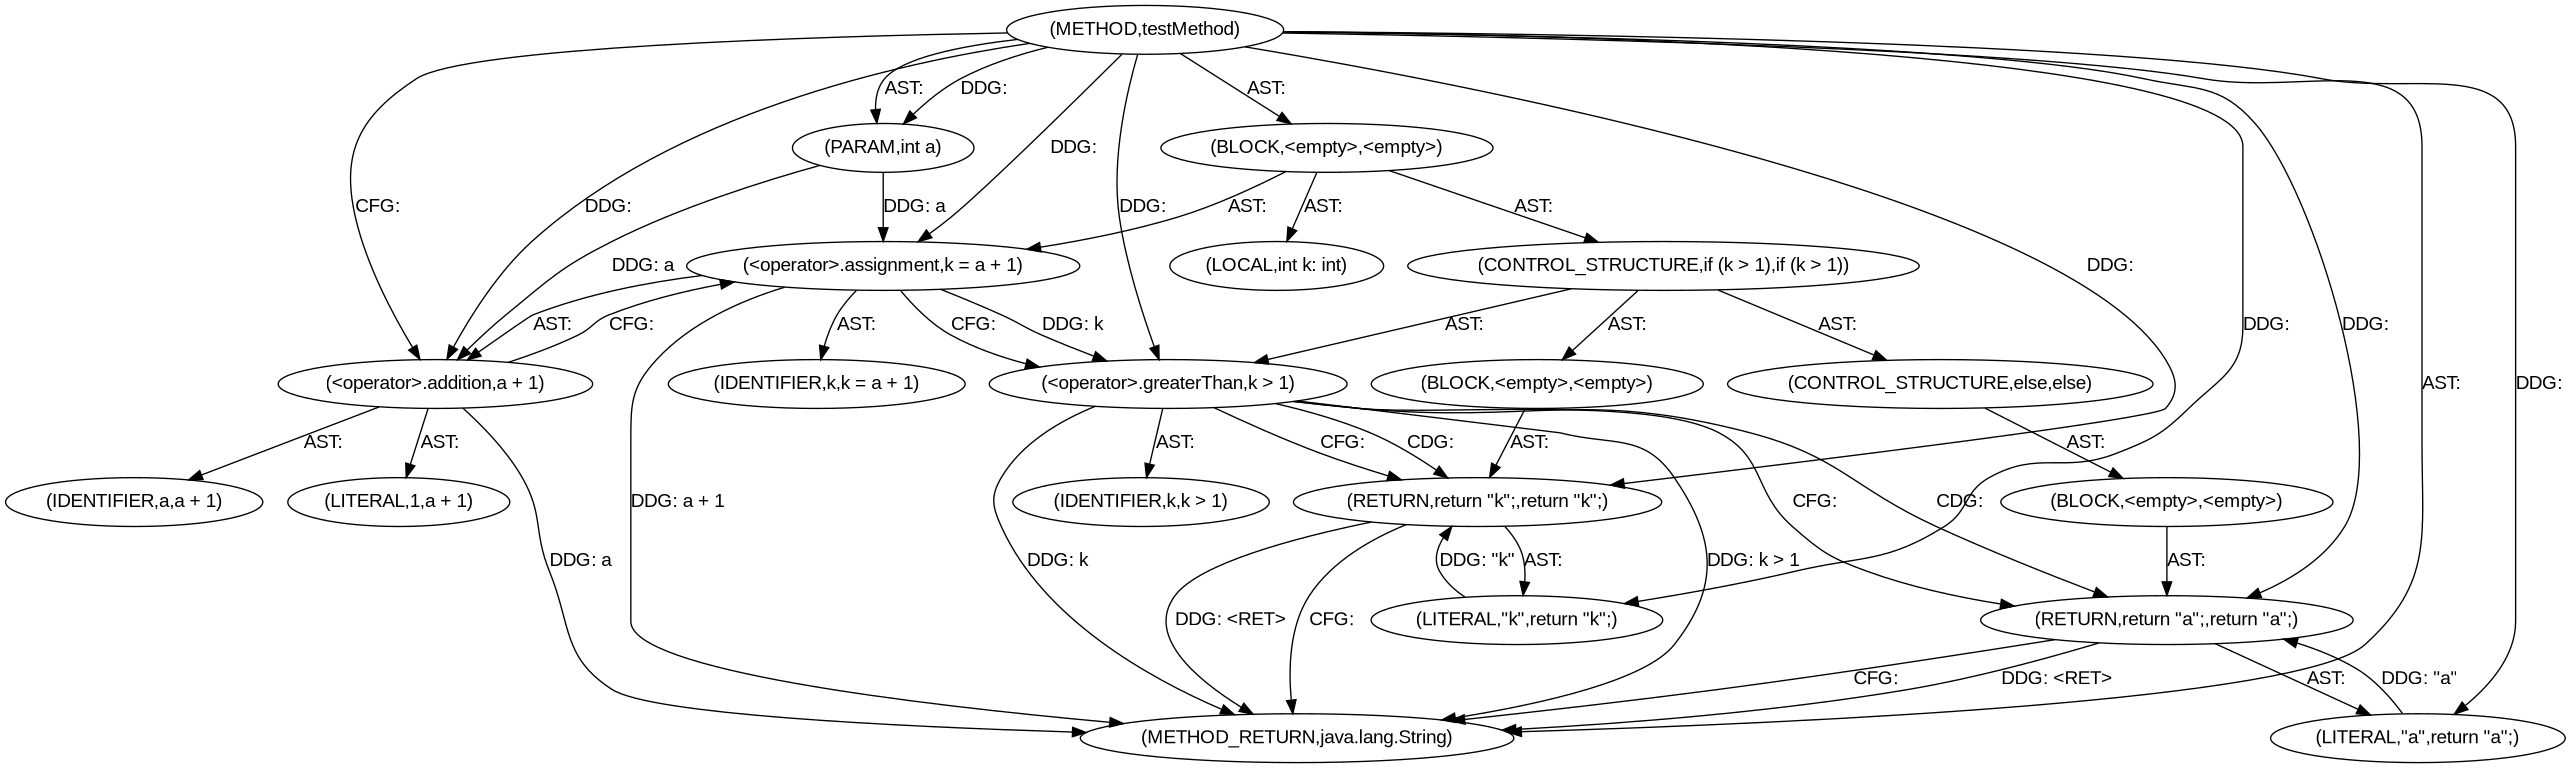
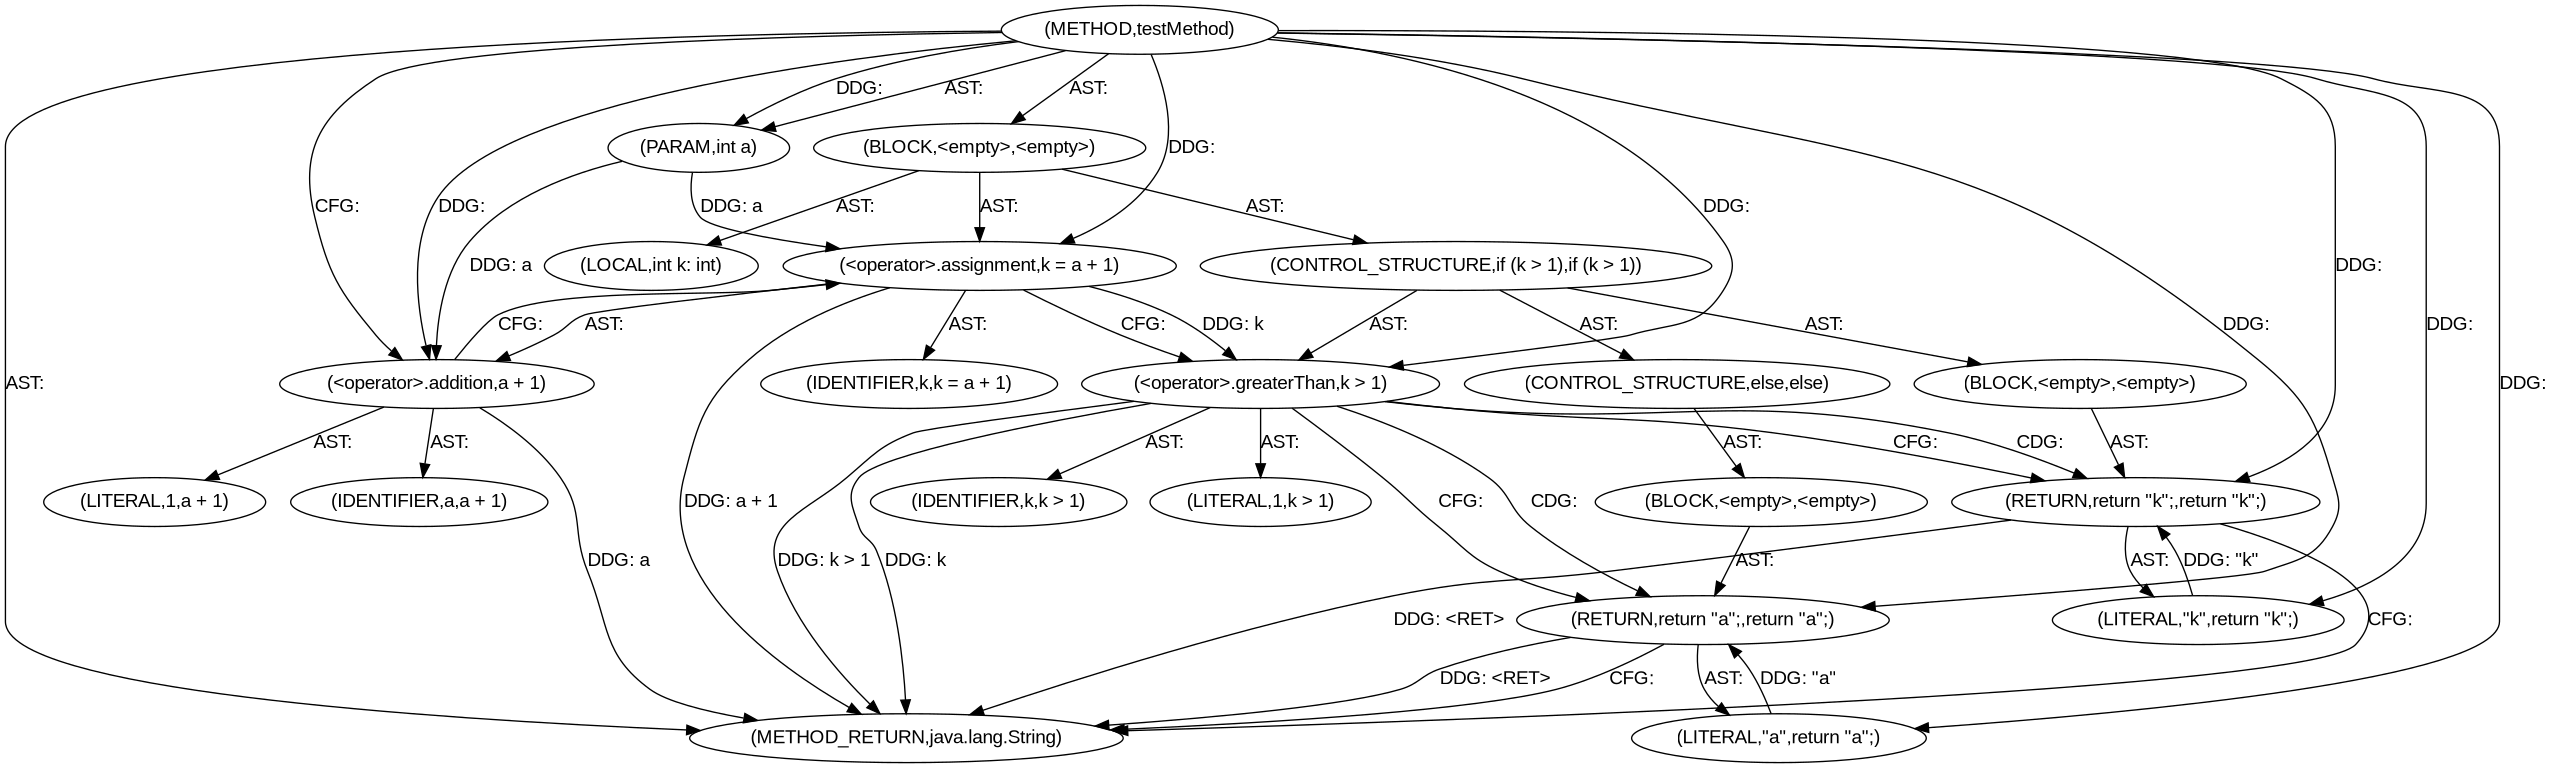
node "(LITERAL,1,k > 1)": added
